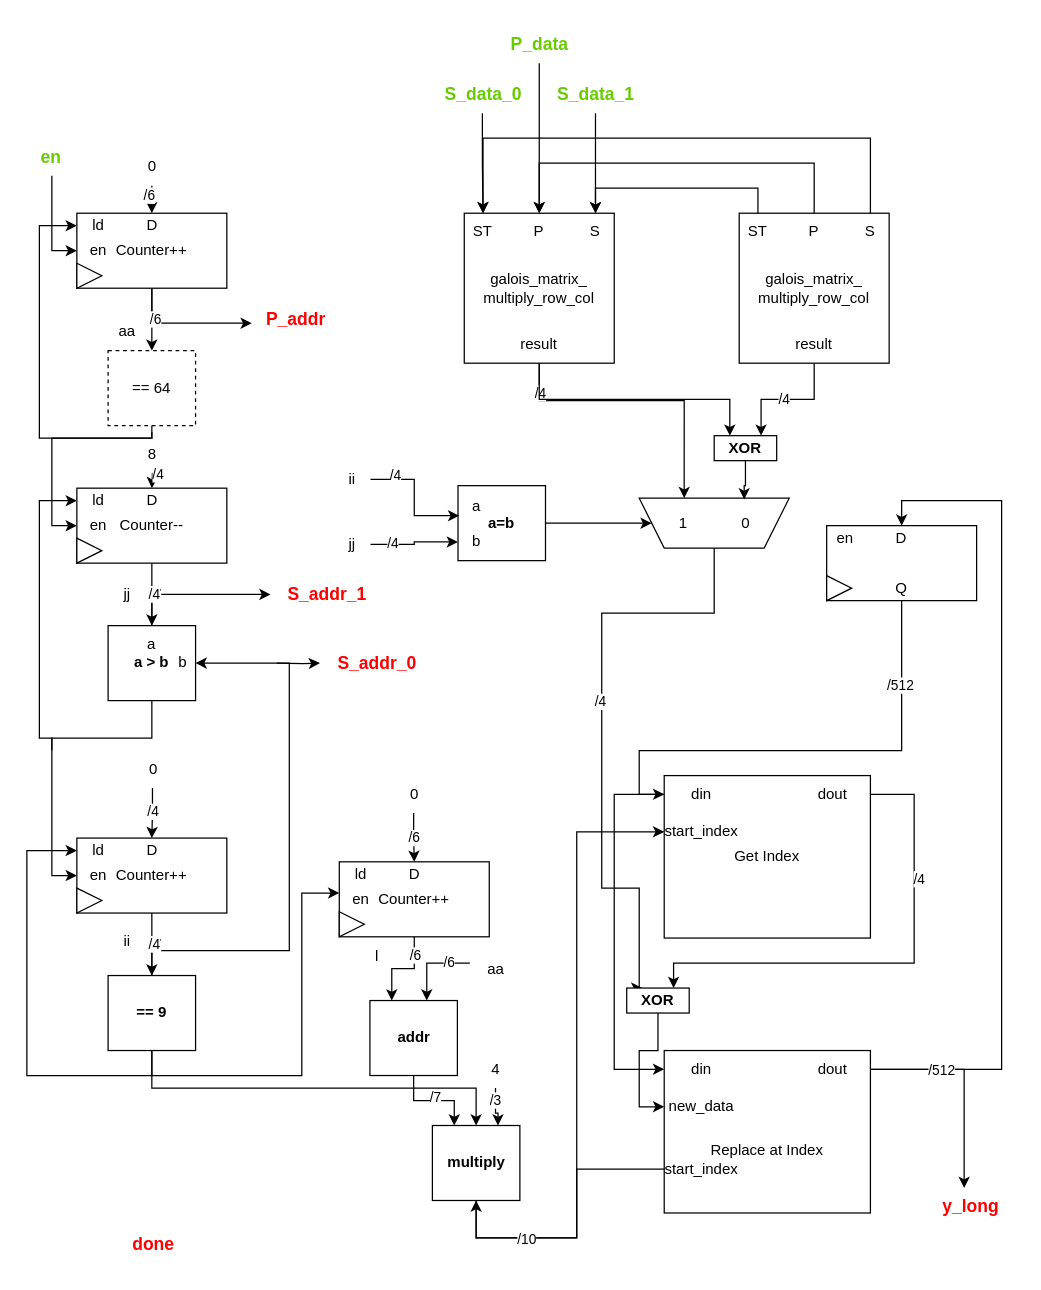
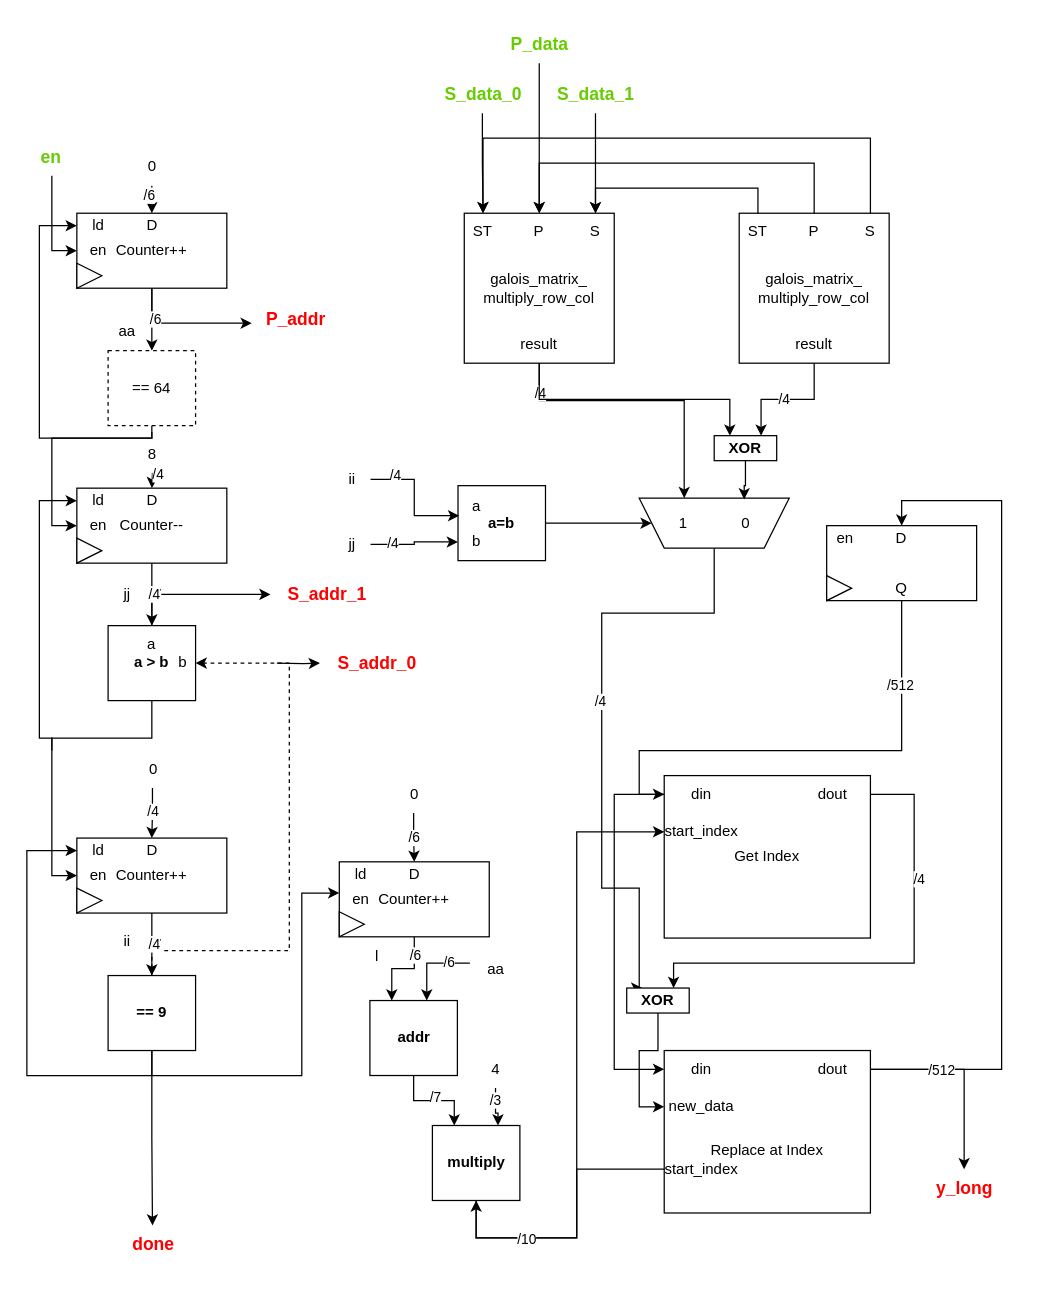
edge "== 9" -> "a > b": style solid -> dashed
edge "== 9" -> "multiply": now "== 9" -> "done"
node "y_long": moved (971, 1207) -> (964, 1188)
